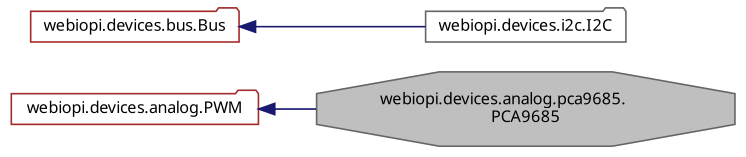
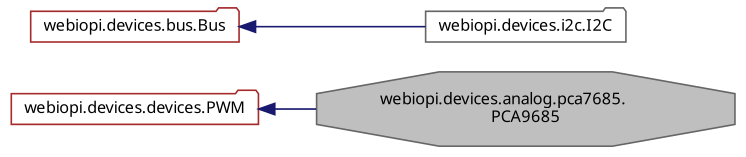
node "webiopi.devices.analog.PWM": label "webiopi.devices.analog.PWM" -> "webiopi.devices.devices.PWM"
node "webiopi.devices.analog.pca9685. PCA9685": label "webiopi.devices.analog.pca9685. PCA9685" -> "webiopi.devices.analog.pca7685. PCA9685"
